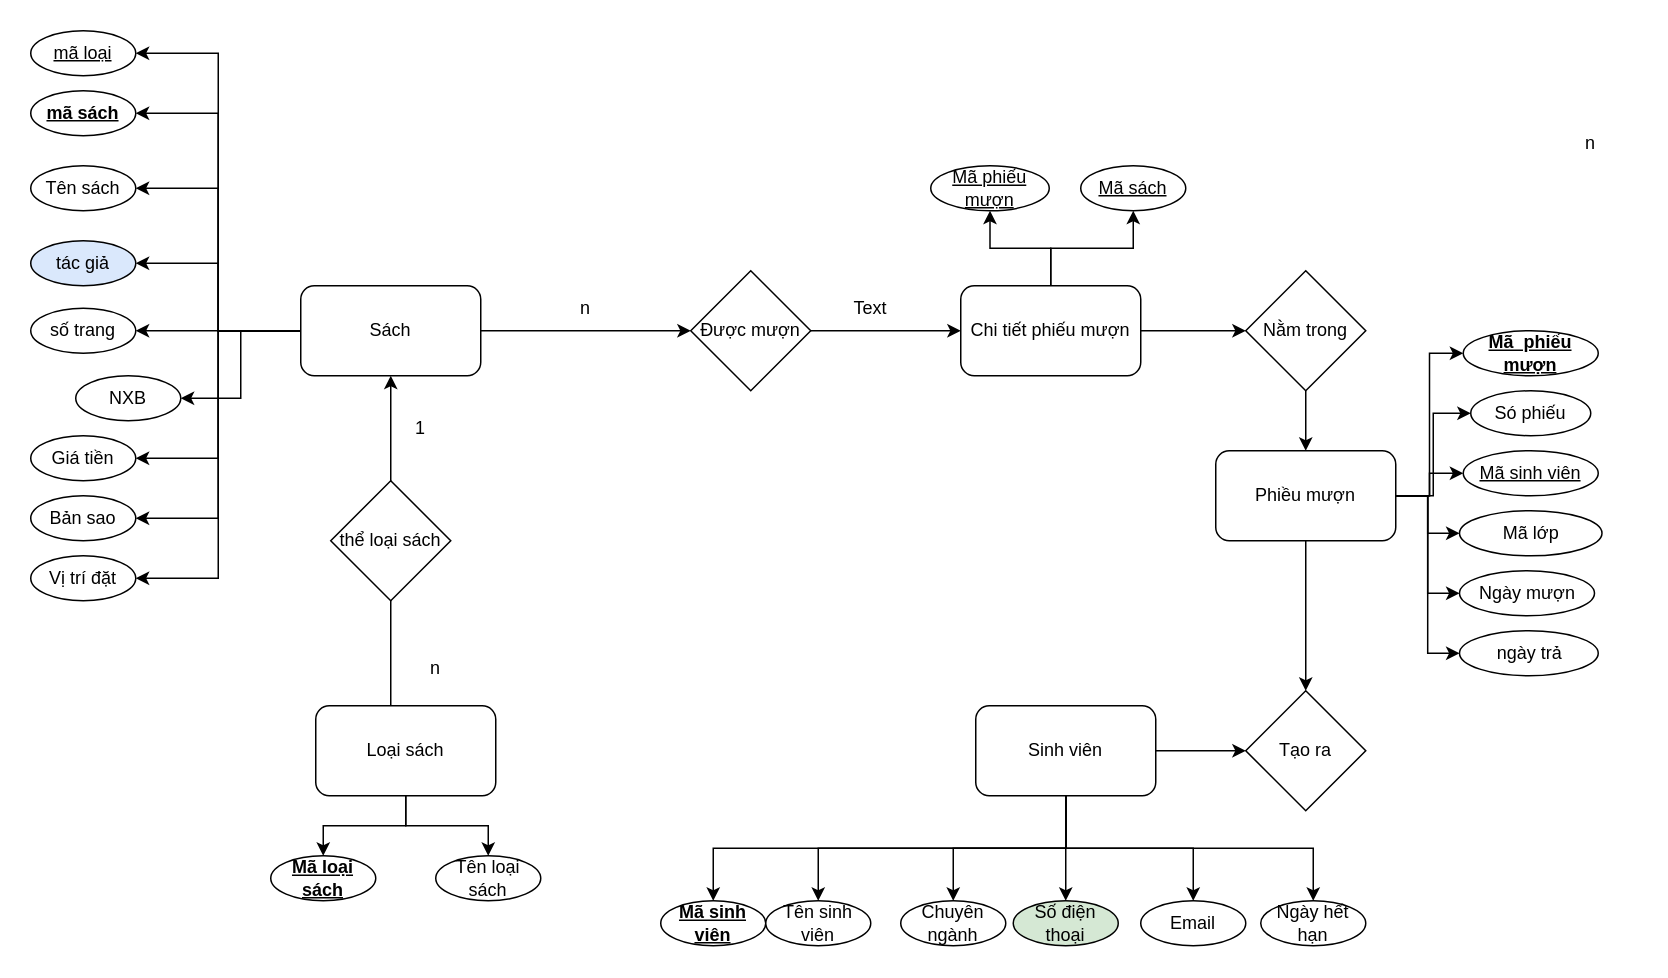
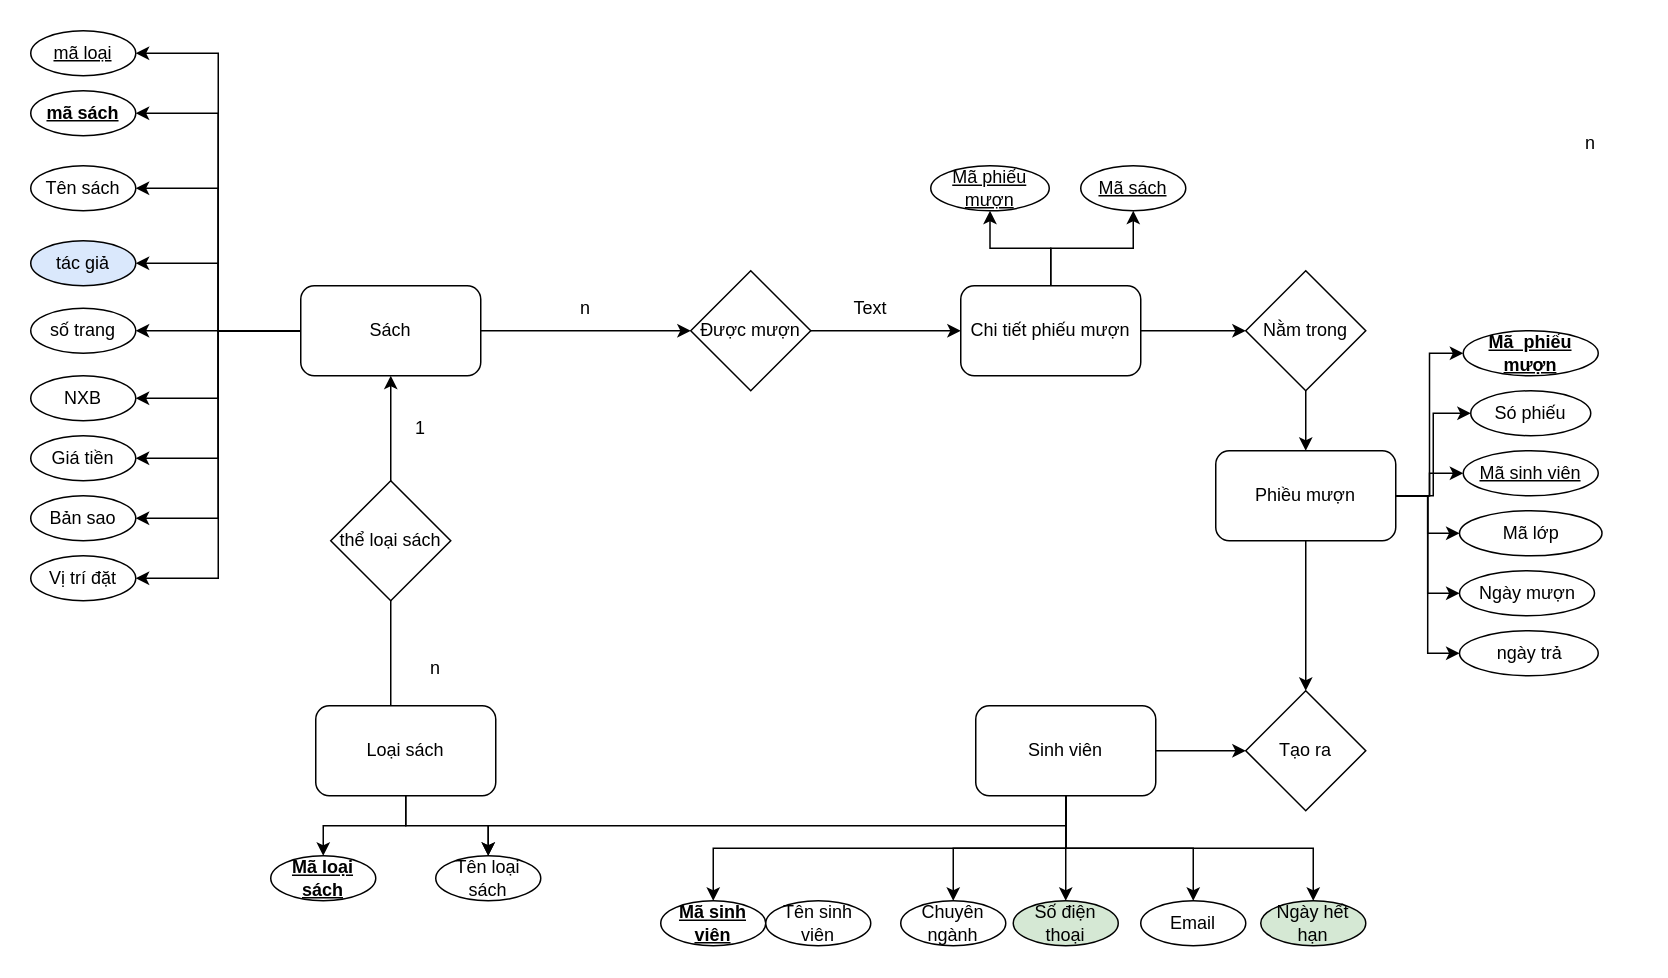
node "NXB": moved (128, 398) -> (83, 398)
edge "Sinh viên" -> "Tên sinh viên": now "Sinh viên" -> "Tên loại sách"
node "Ngày hết hạn": fillcolor #ffffff -> #d5e8d4
